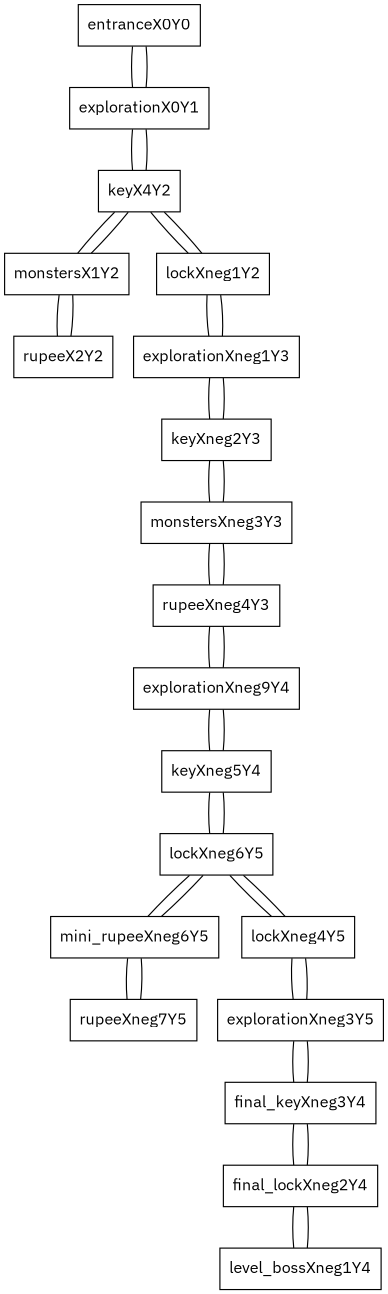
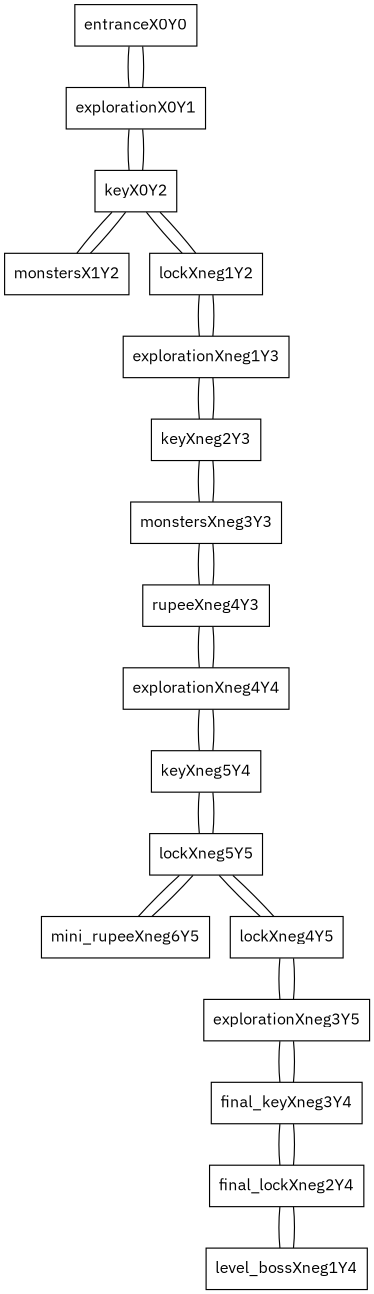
node "keyX4Y2": label "keyX4Y2" -> "keyX0Y2"
node "rupeeX2Y2": removed
node "explorationXneg9Y4": label "explorationXneg9Y4" -> "explorationXneg4Y4"
node "lockXneg6Y5": label "lockXneg6Y5" -> "lockXneg5Y5"
node "rupeeXneg7Y5": removed
